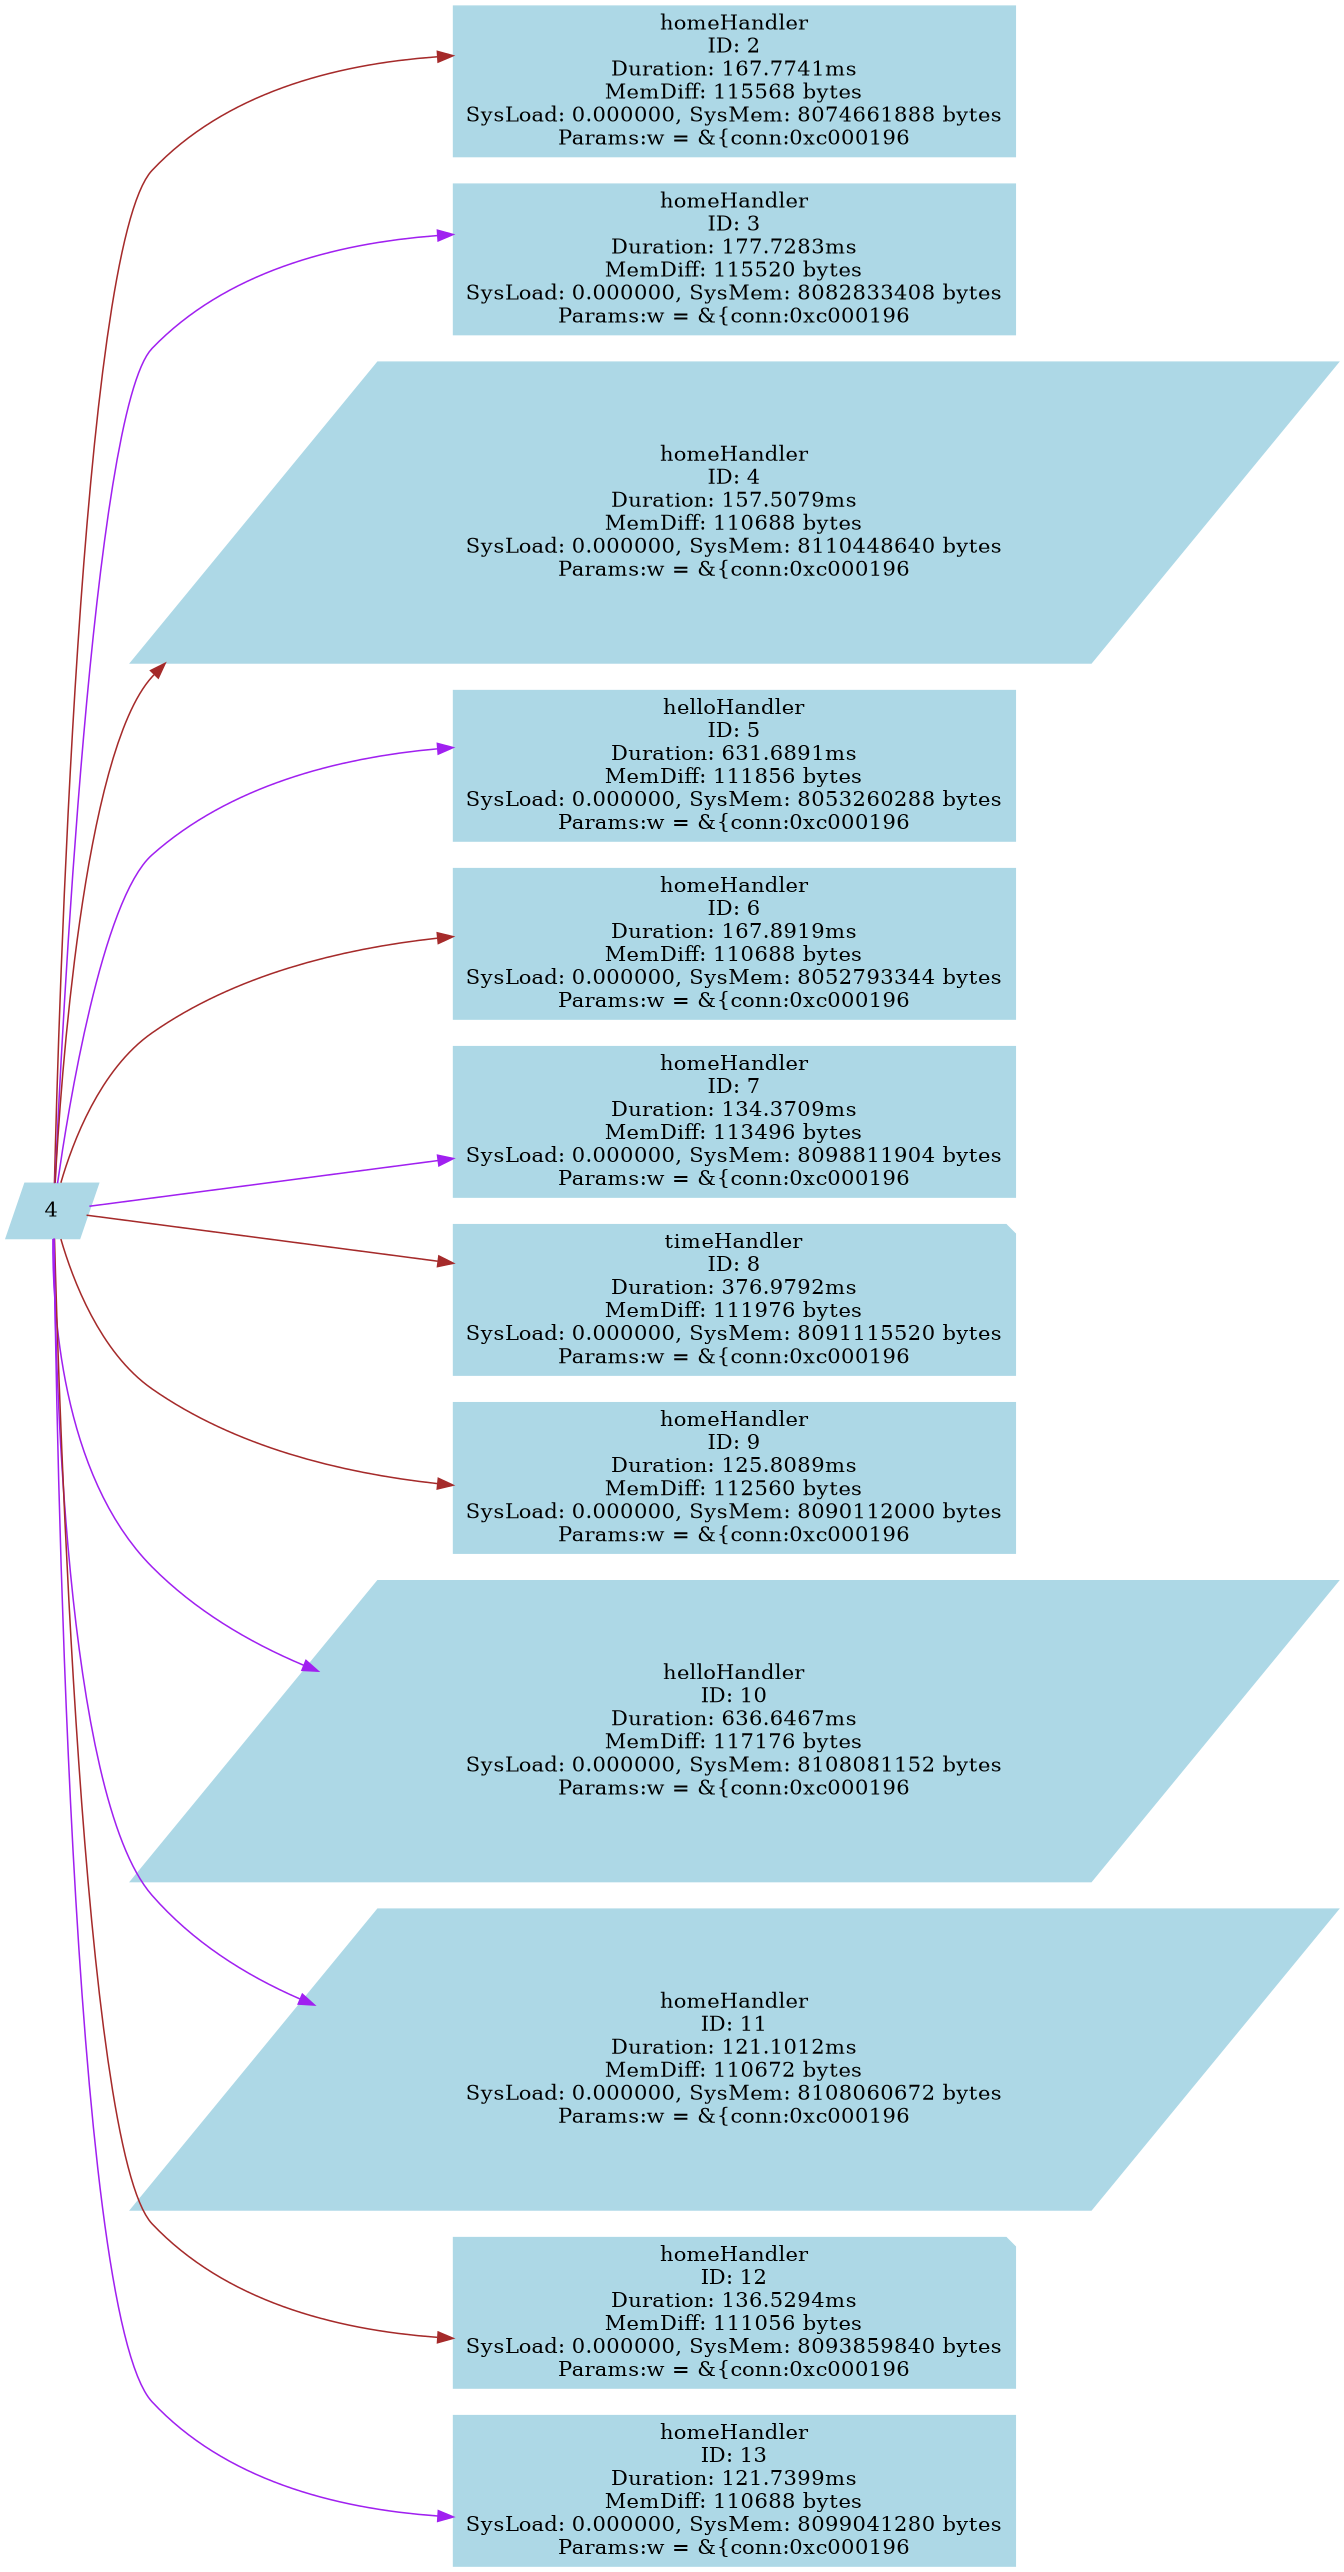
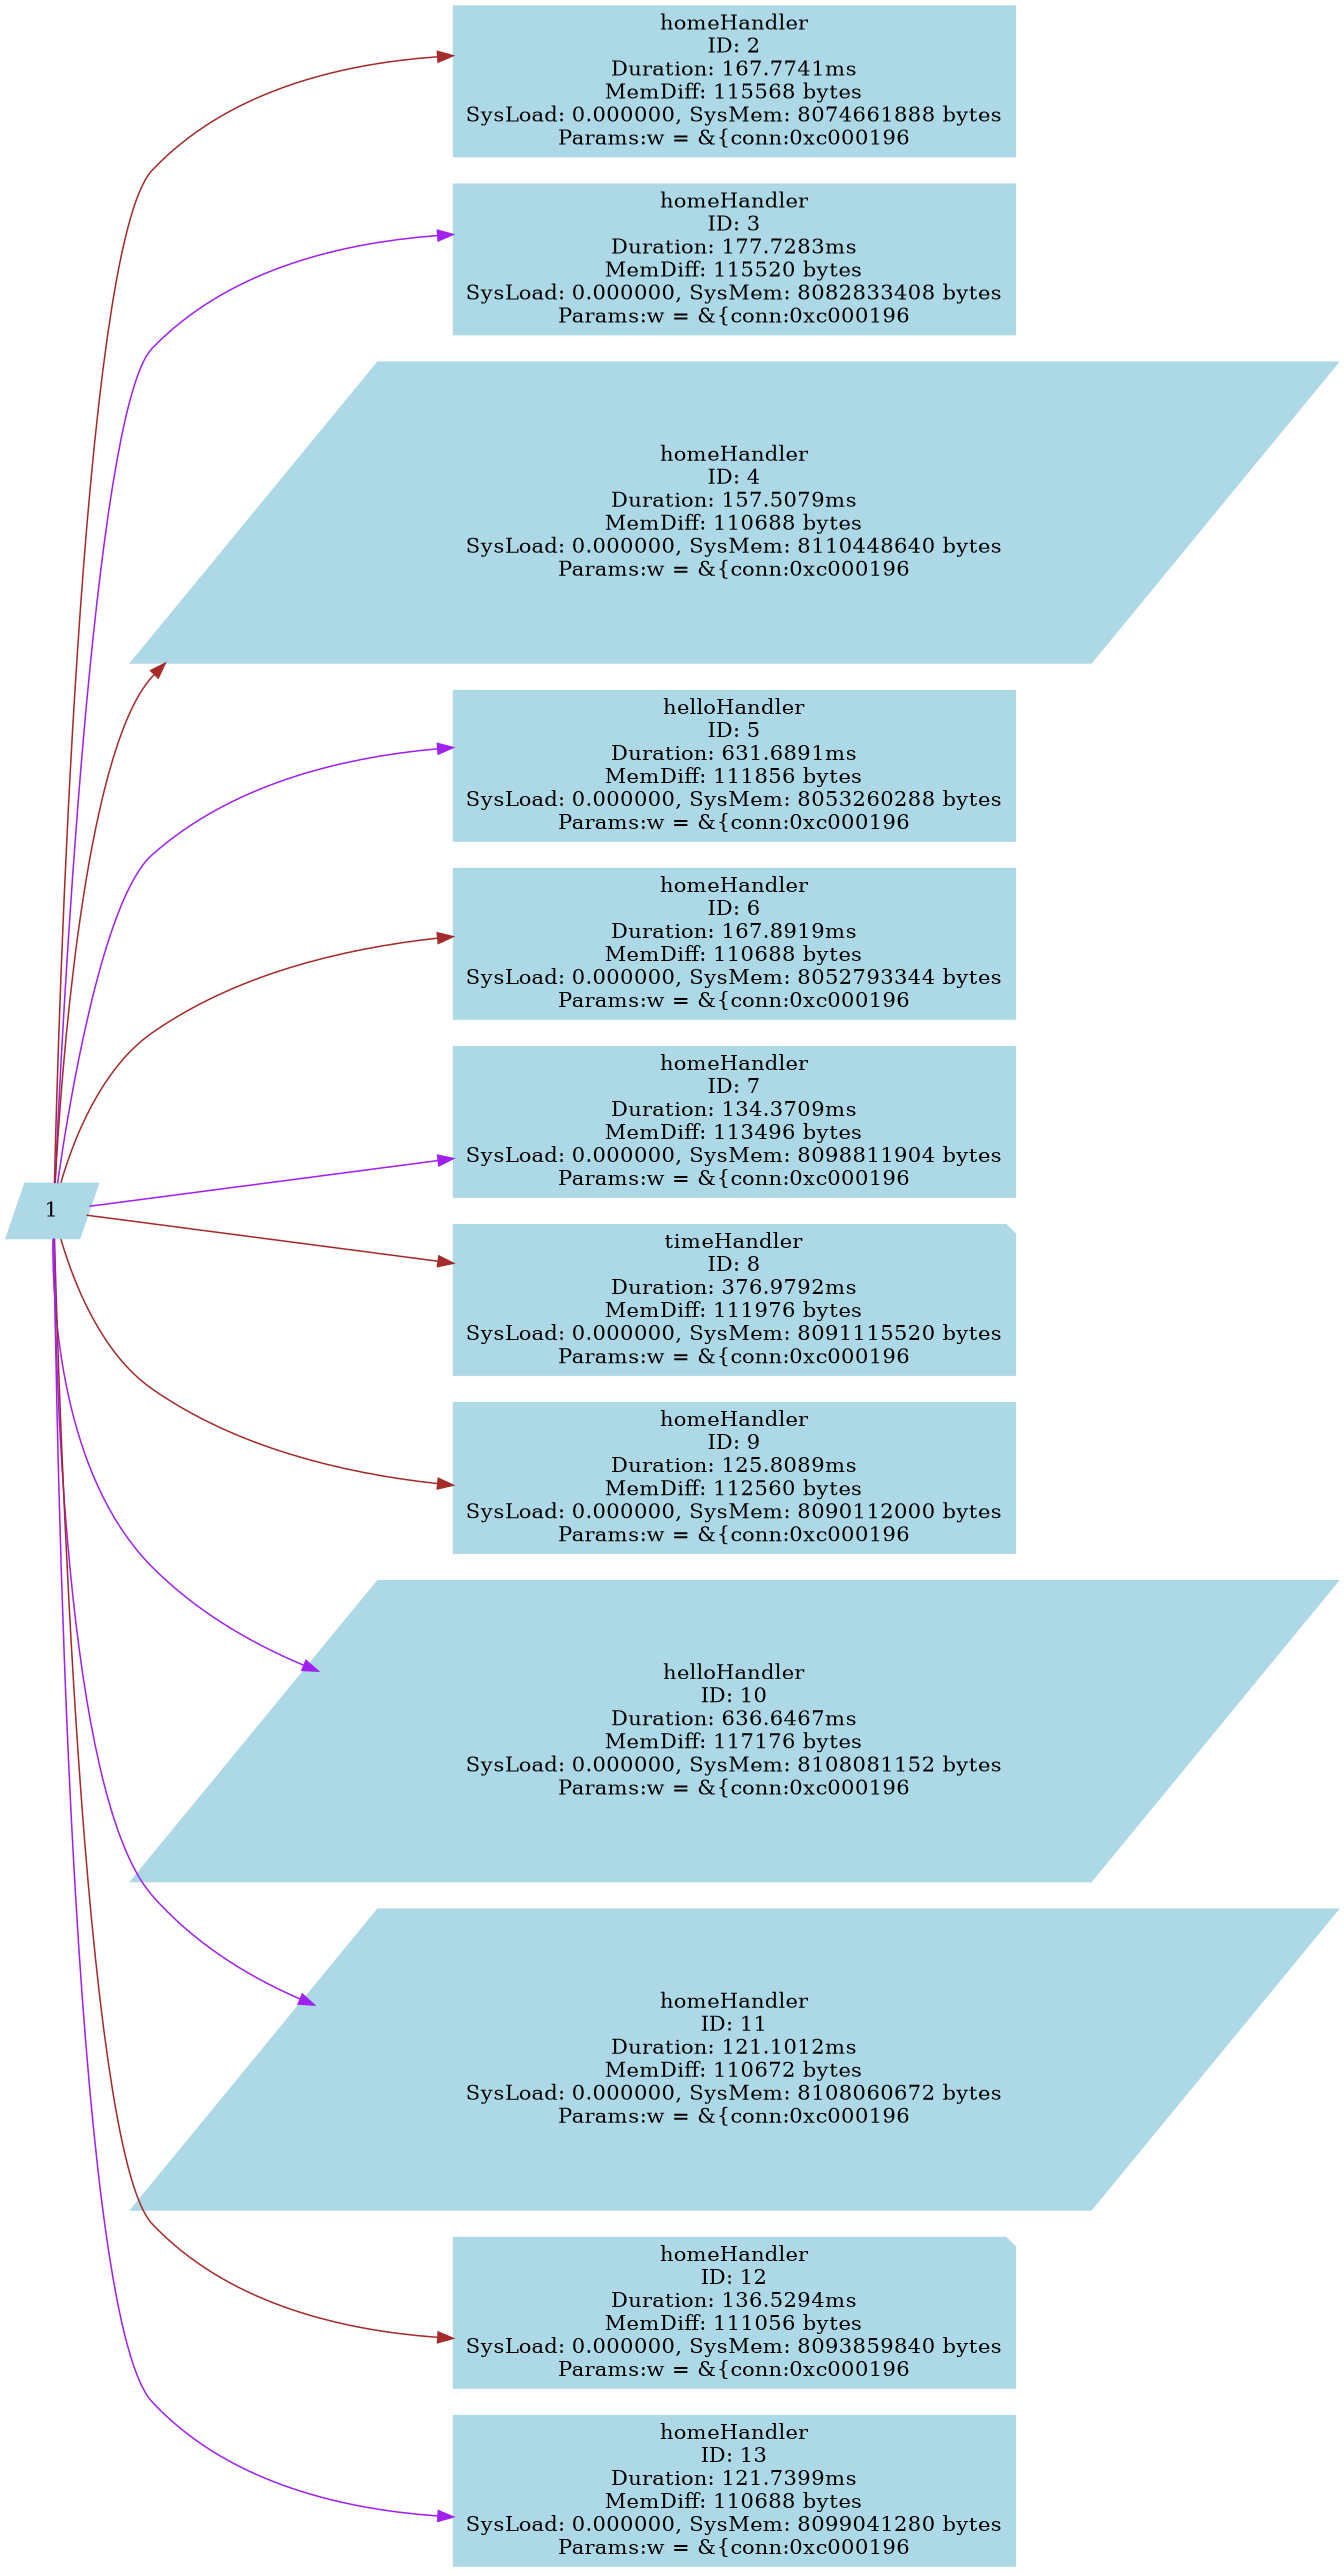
node "4": label "4" -> "1"
